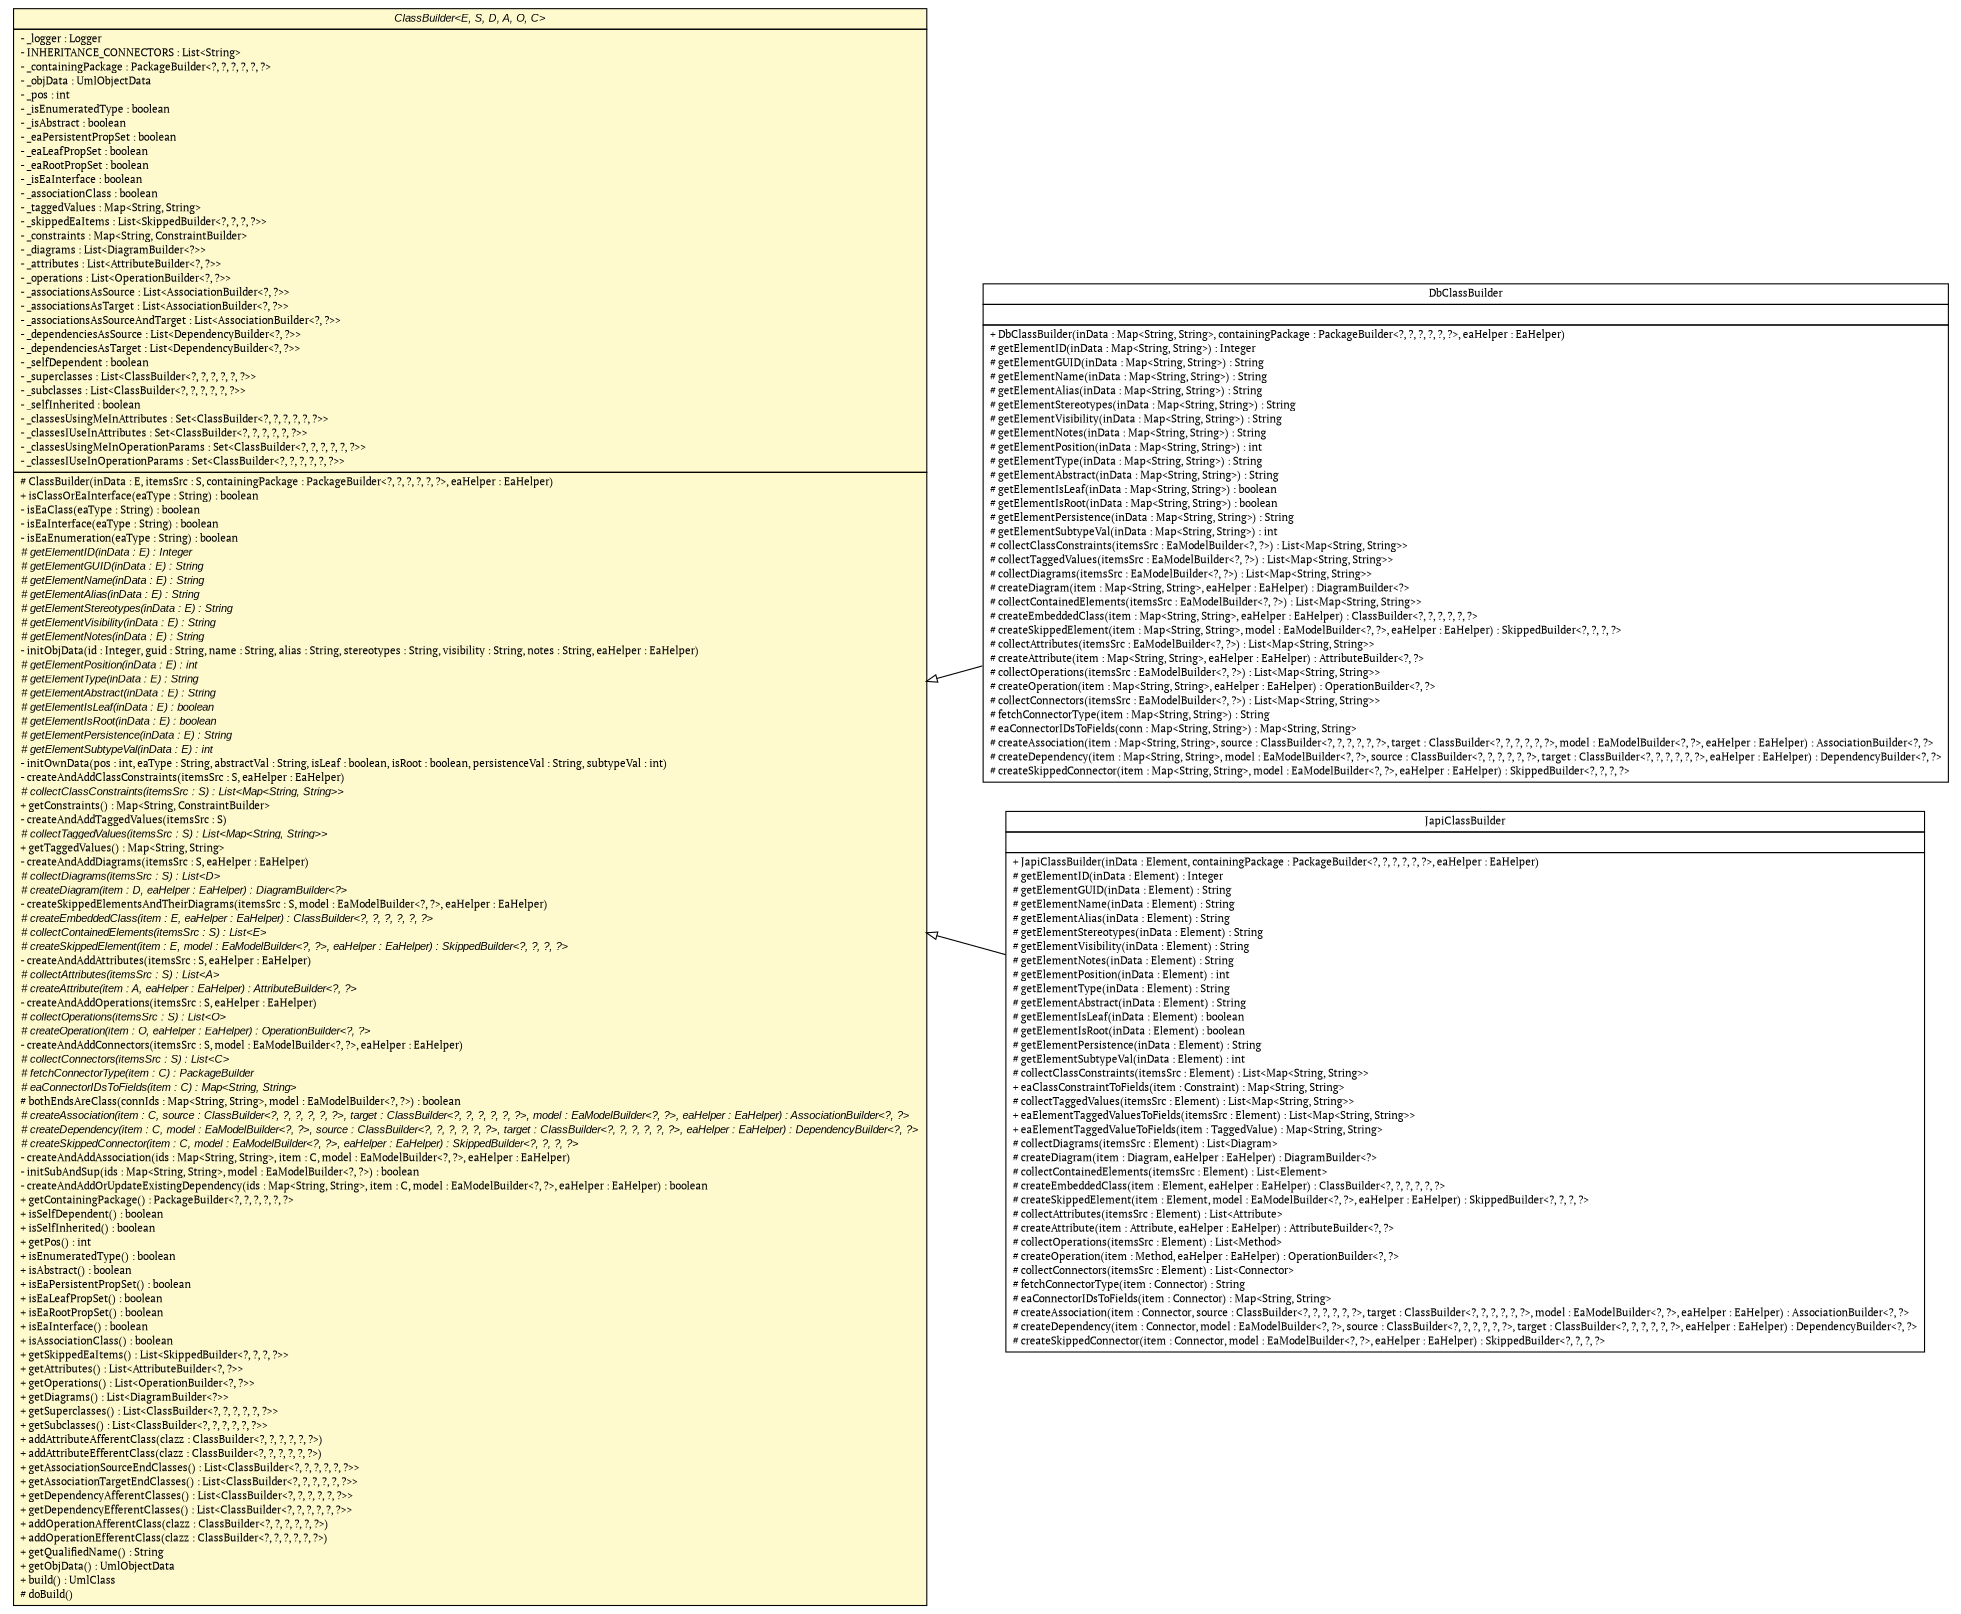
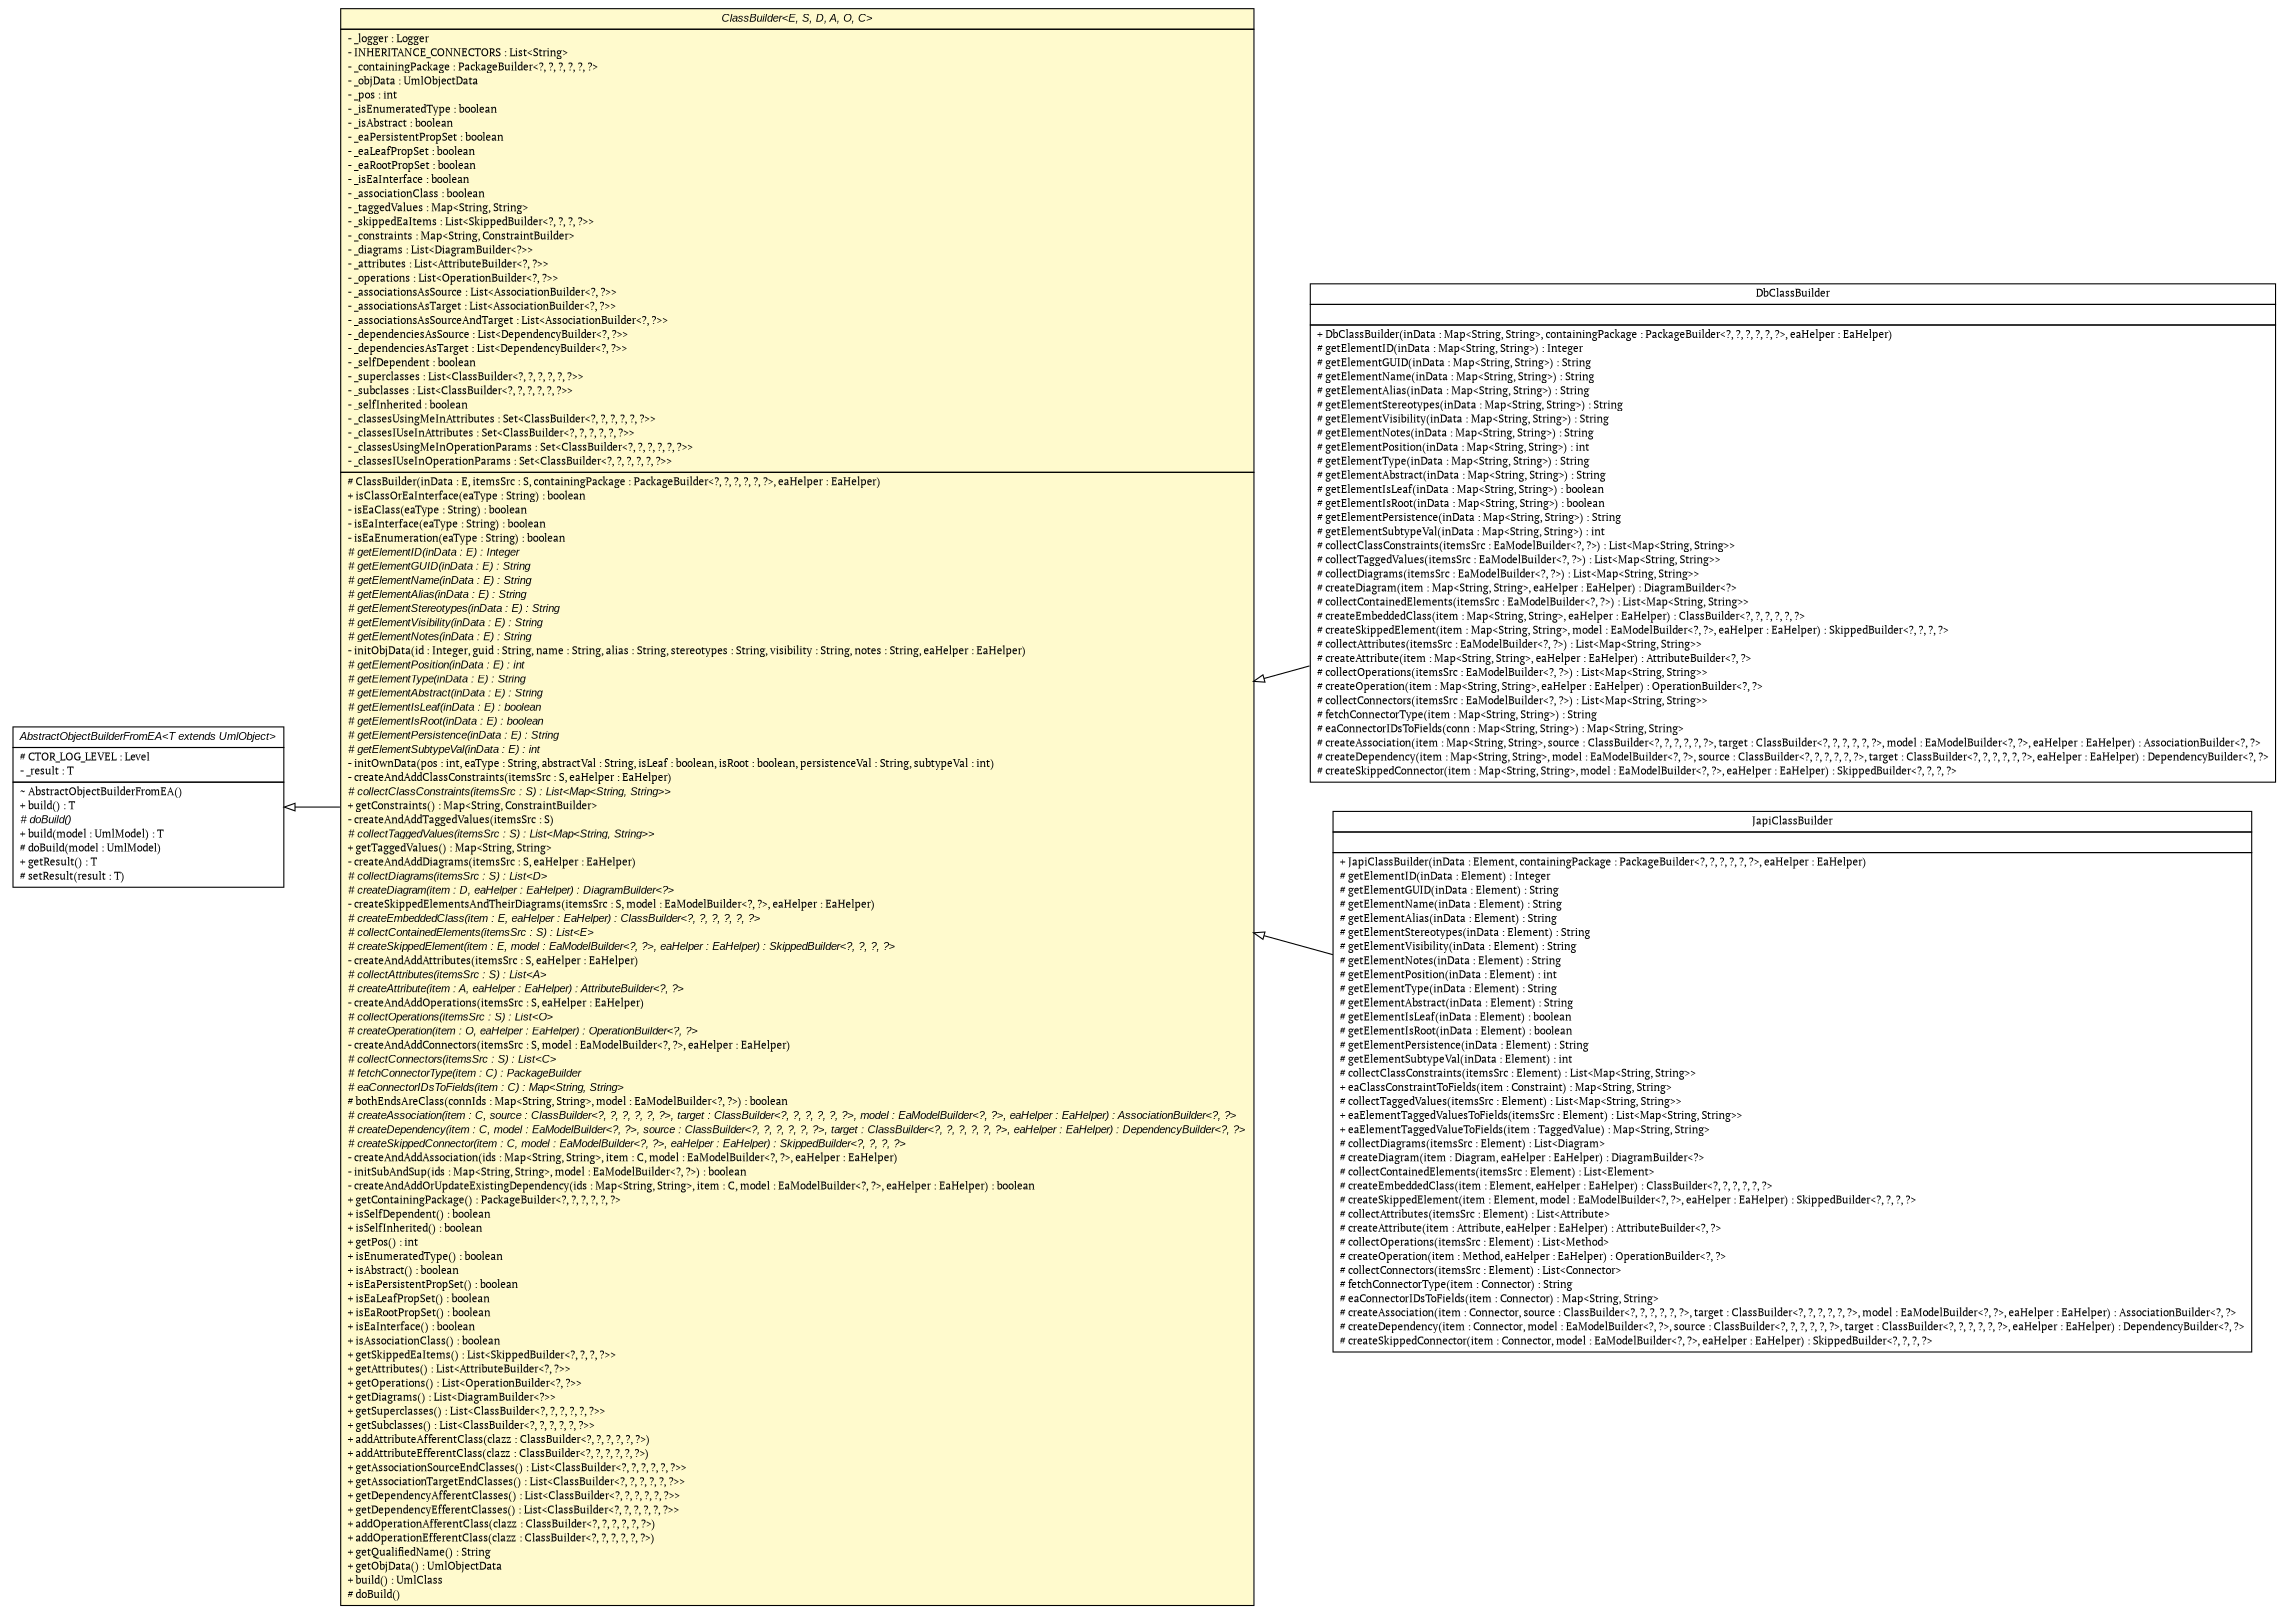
node "AbstractObjectBuilderFromEA<T extends UmlObject>": added
